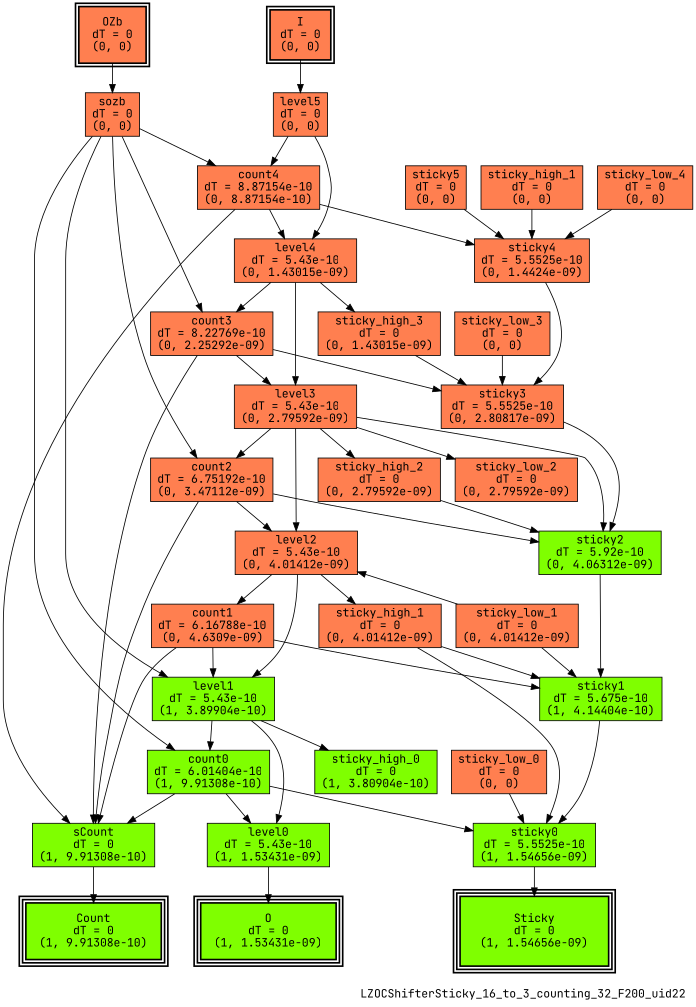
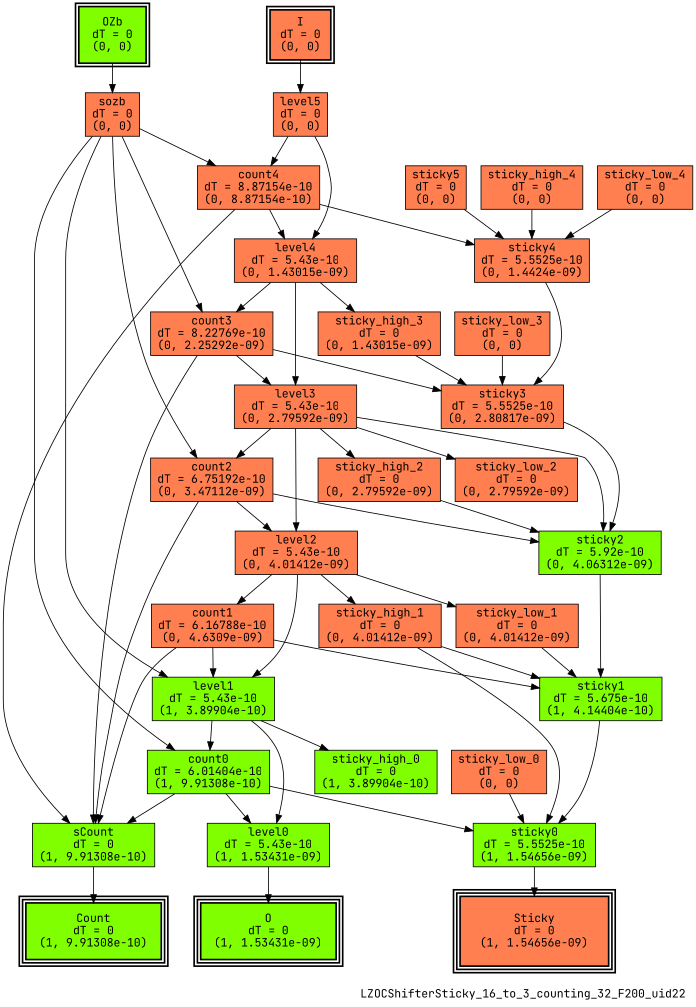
node "OZb dT = 0 (0, 0)": fillcolor coral -> chartreuse
node "sticky_high_1 dT = 0 (0, 0)": label "sticky_high_1 dT = 0 (0, 0)" -> "sticky_high_4 dT = 0 (0, 0)"
edge "sticky_low_1 dT = 0 (0, 4.01412e-09)" -> "level2 dT = 5.43e-10 (0, 4.01412e-09)": reversed
node "sticky_high_0 dT = 0 (1, 3.80904e-10)": label "sticky_high_0 dT = 0 (1, 3.80904e-10)" -> "sticky_high_0 dT = 0 (1, 3.89904e-10)"
node "Sticky dT = 0 (1, 1.54656e-09)": fillcolor chartreuse -> coral
